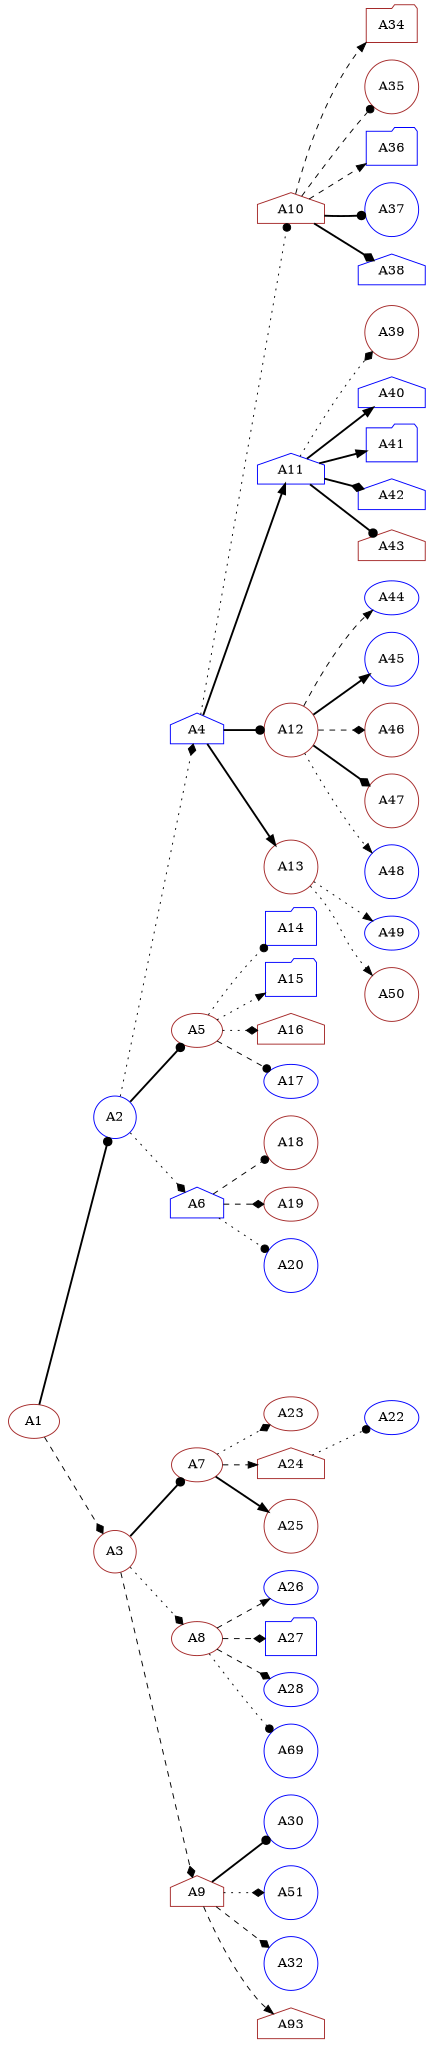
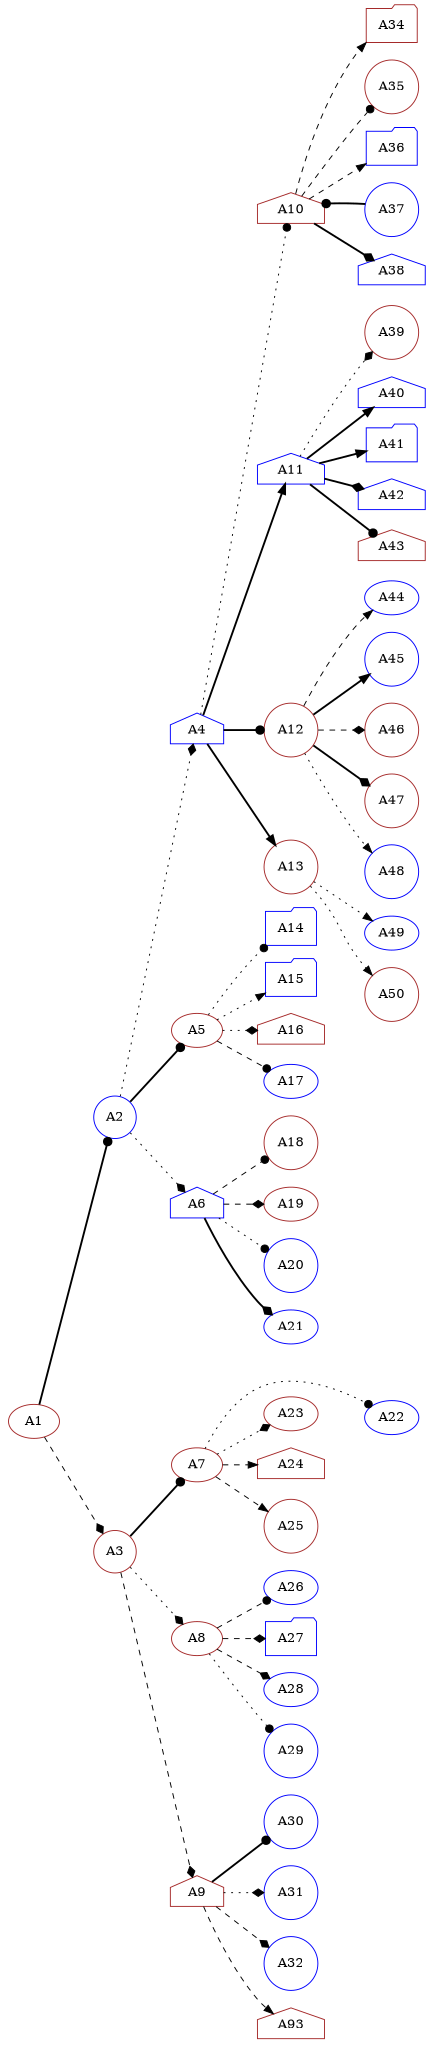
edge "A10" -> "A37": reversed
node "A21": added
edge "A24" -> "A22": now "A7" -> "A22"
edge "A7" -> "A25": style bold -> dashed
edge "A8" -> "A26": arrowhead normal -> dot
node "A69": label "A69" -> "A29"
node "A51": label "A51" -> "A31"
